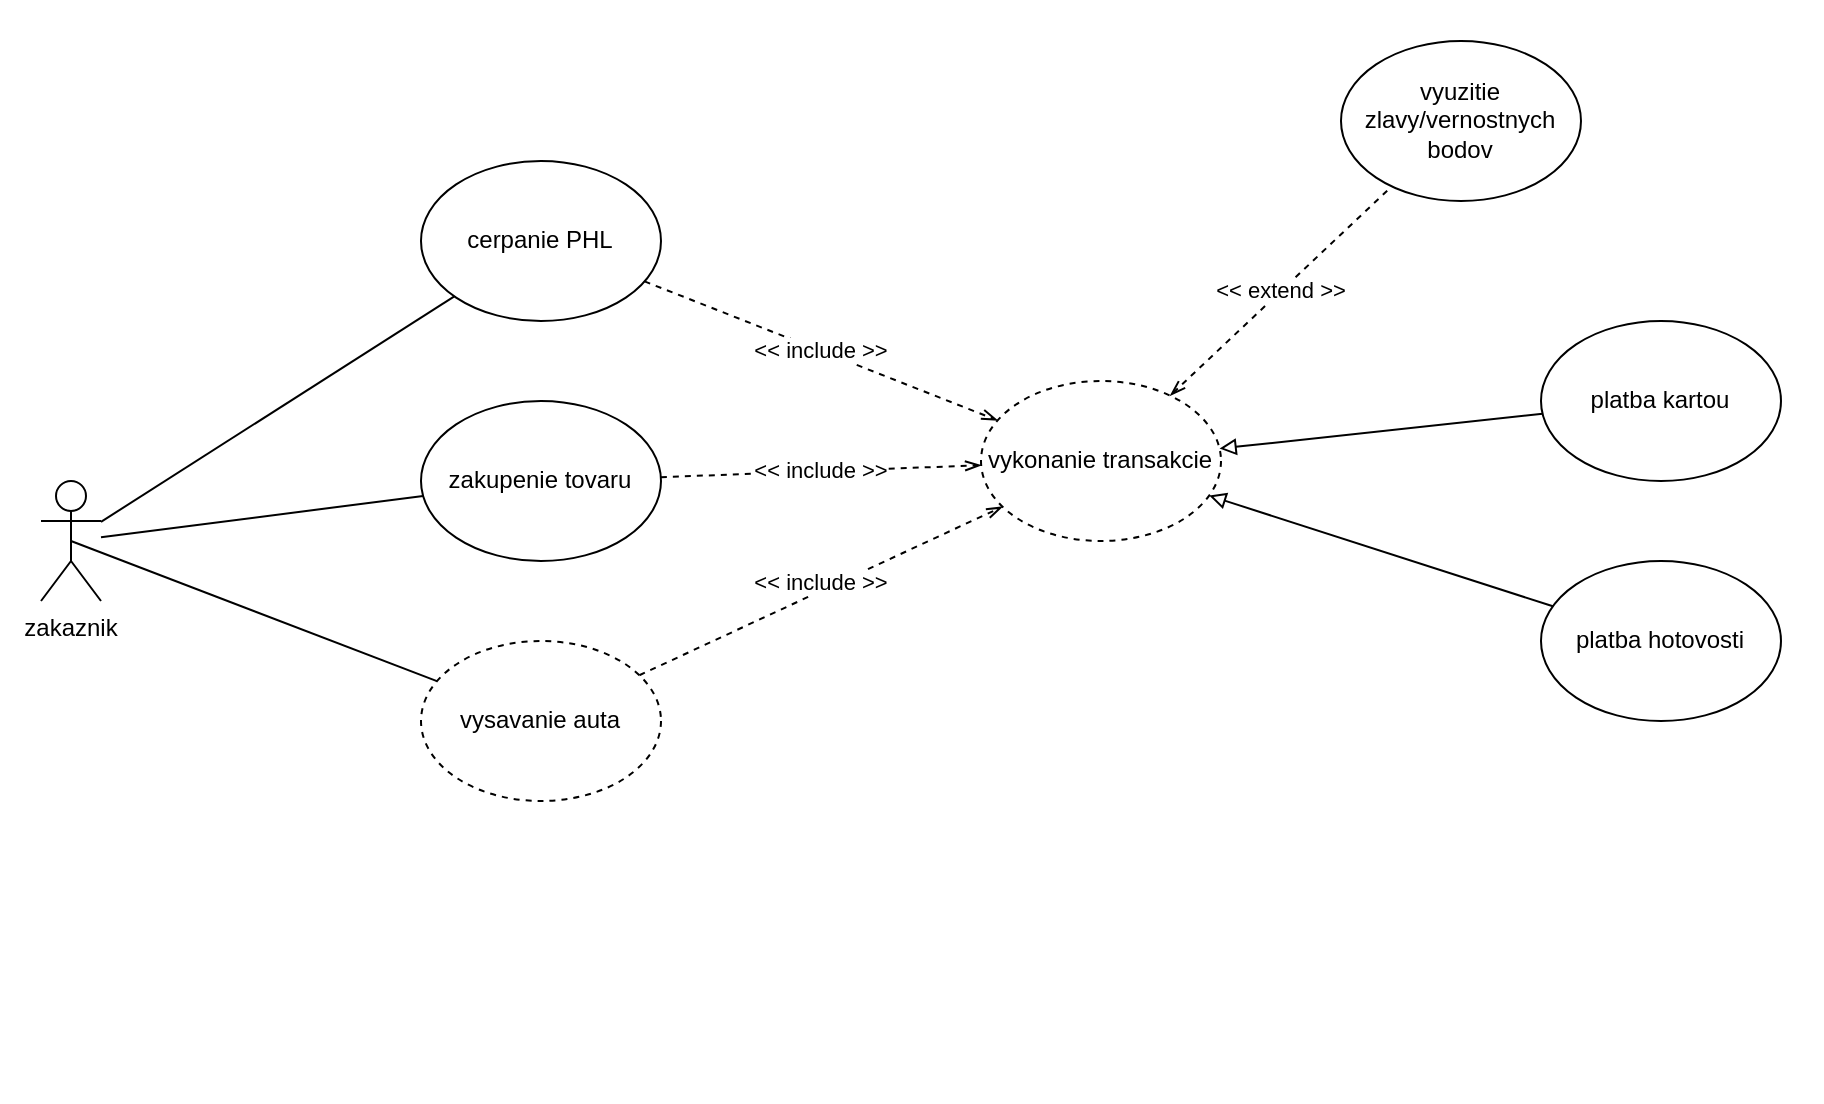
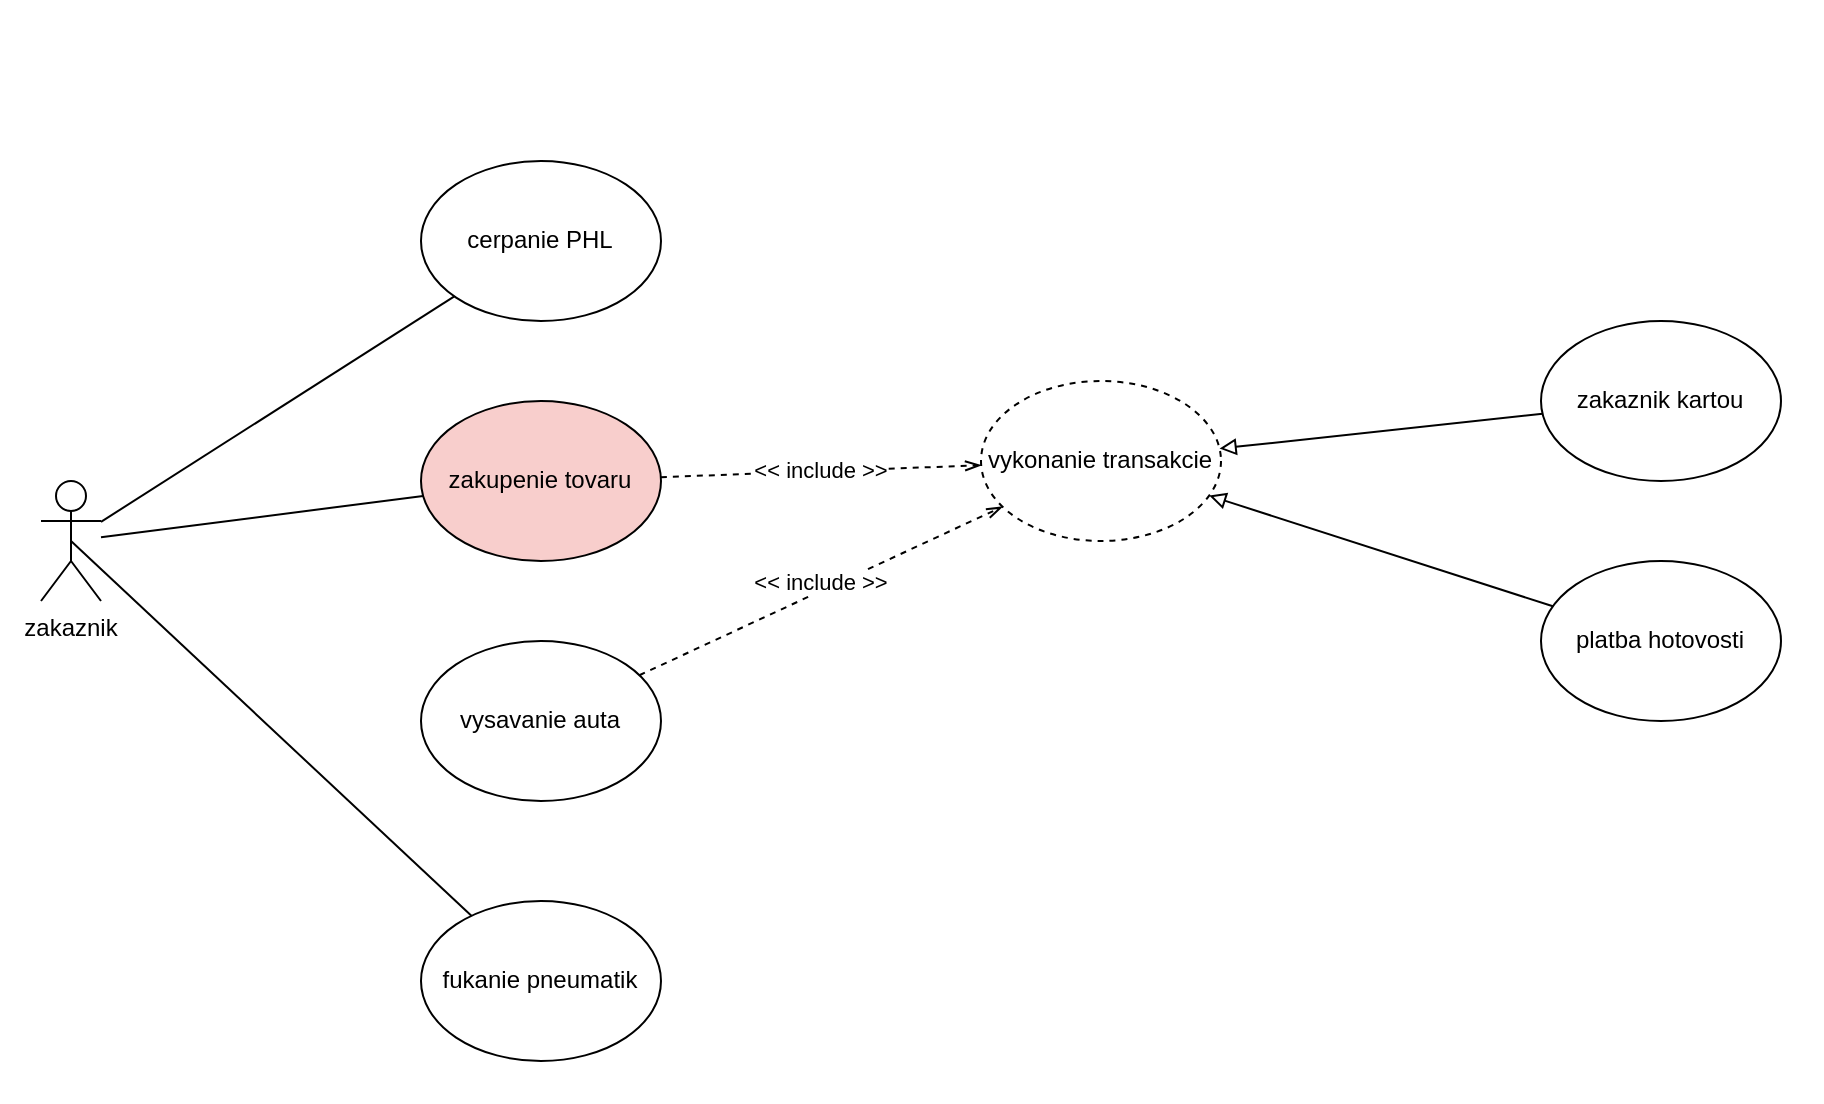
node "vyuzitie zlavy/vernostnych bodov": removed
edge "vyuzitie zlavy/vernostnych bodov" -> "vykonanie transakcie": removed, label "<< extend >>"
edge "cerpanie PHL" -> "vykonanie transakcie": removed, label "<< include >>"
node "platba kartou": label "platba kartou" -> "zakaznik kartou"
node "zakupenie tovaru": fillcolor #ffffff -> #f8cecc
edge "zakaznik" -- "vysavanie auta": removed
node "vysavanie auta": style dashed -> solid
edge "zakaznik" -- "fukanie pneumatik": added
node "fukanie pneumatik": added
